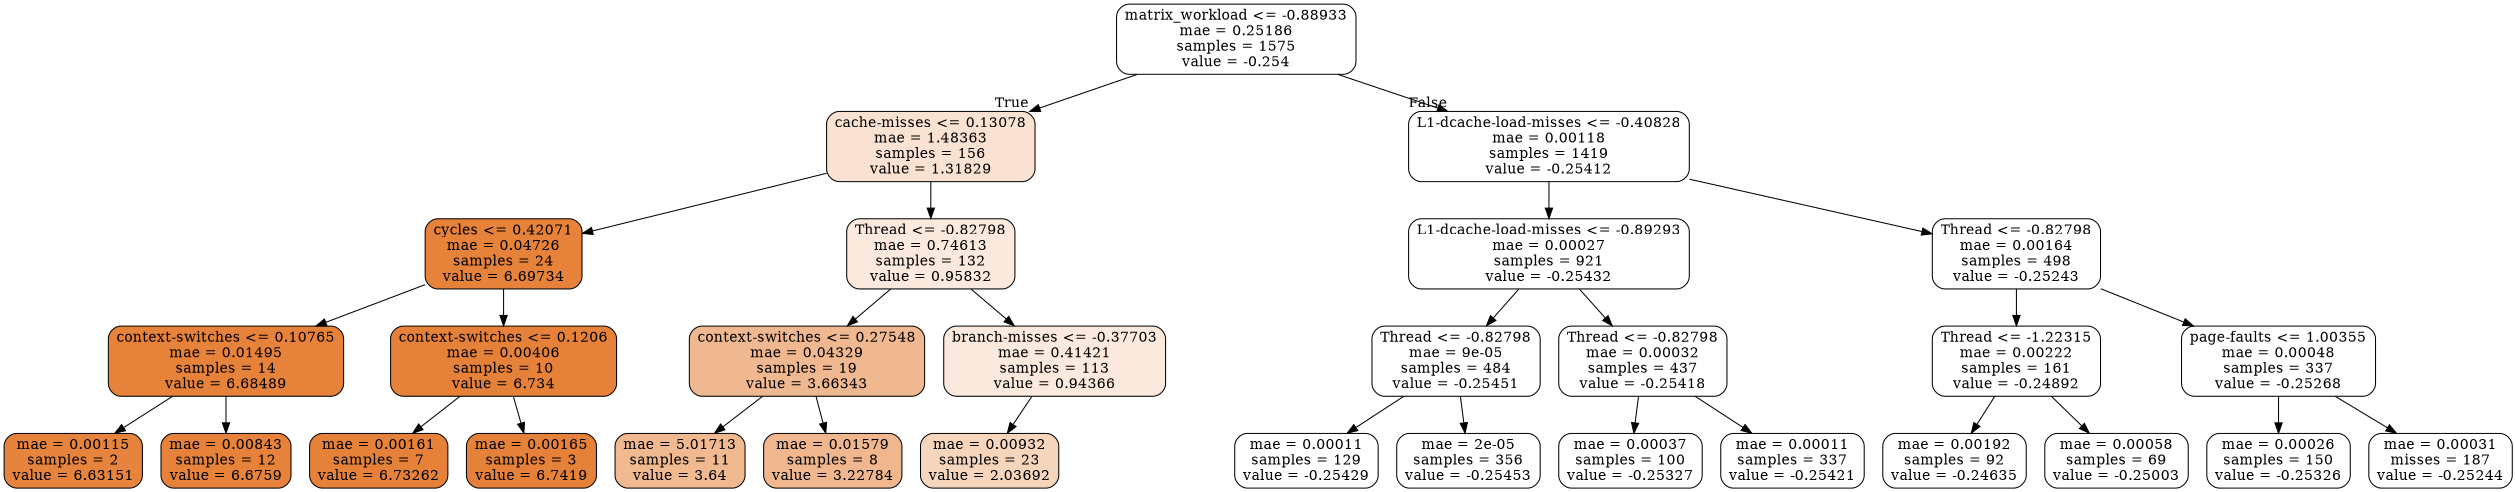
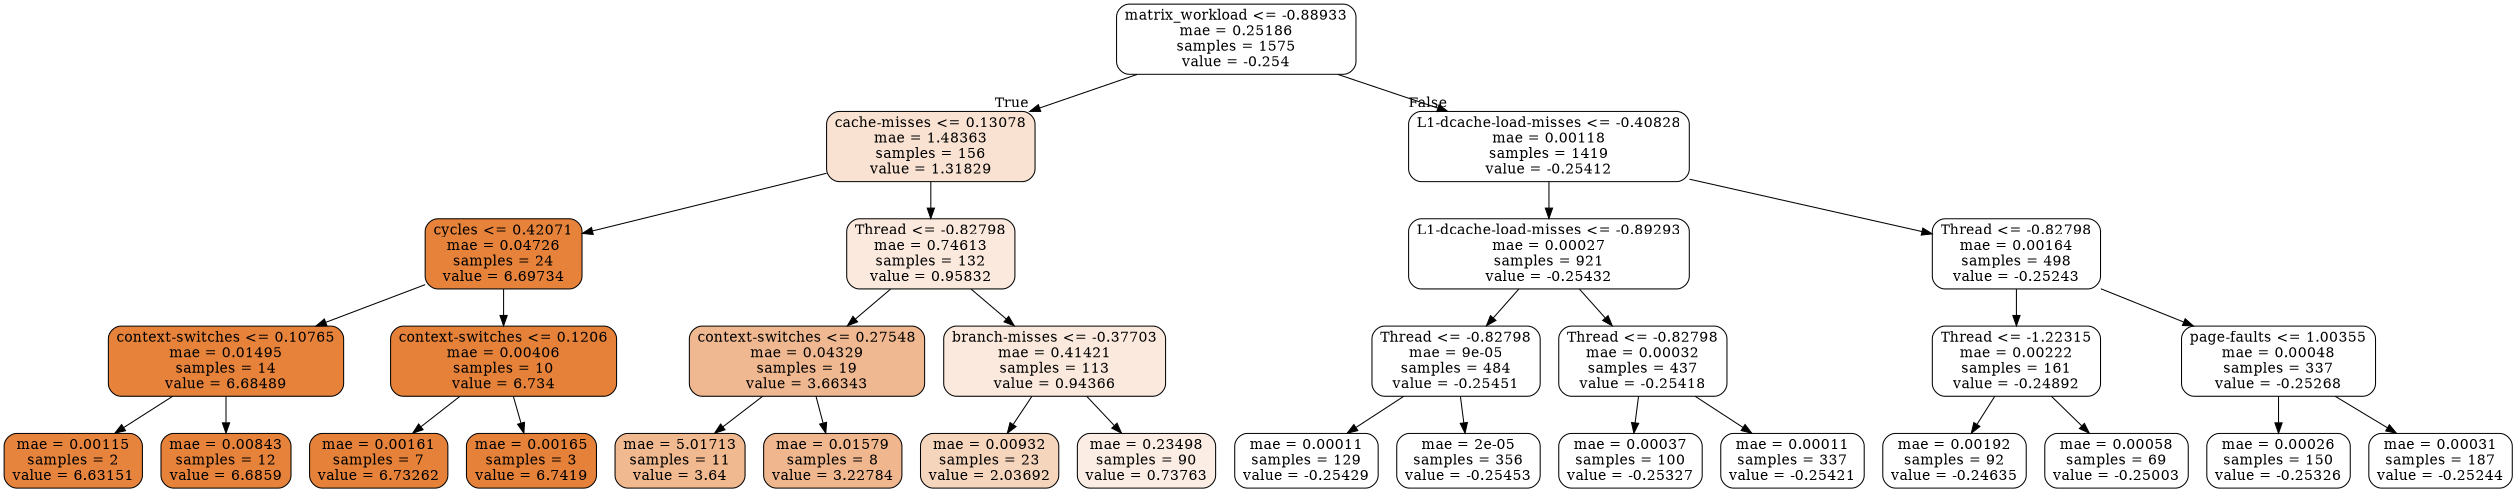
node "mae = 0.00843 samples = 12 value = 6.6759": label "mae = 0.00843 samples = 12 value = 6.6759" -> "mae = 0.00843 samples = 12 value = 6.6859"
node "mae = 0.23498 samples = 90 value = 0.73763": added
node "mae = 0.00031 misses = 187 value = -0.25244": label "mae = 0.00031 misses = 187 value = -0.25244" -> "mae = 0.00031 samples = 187 value = -0.25244"
